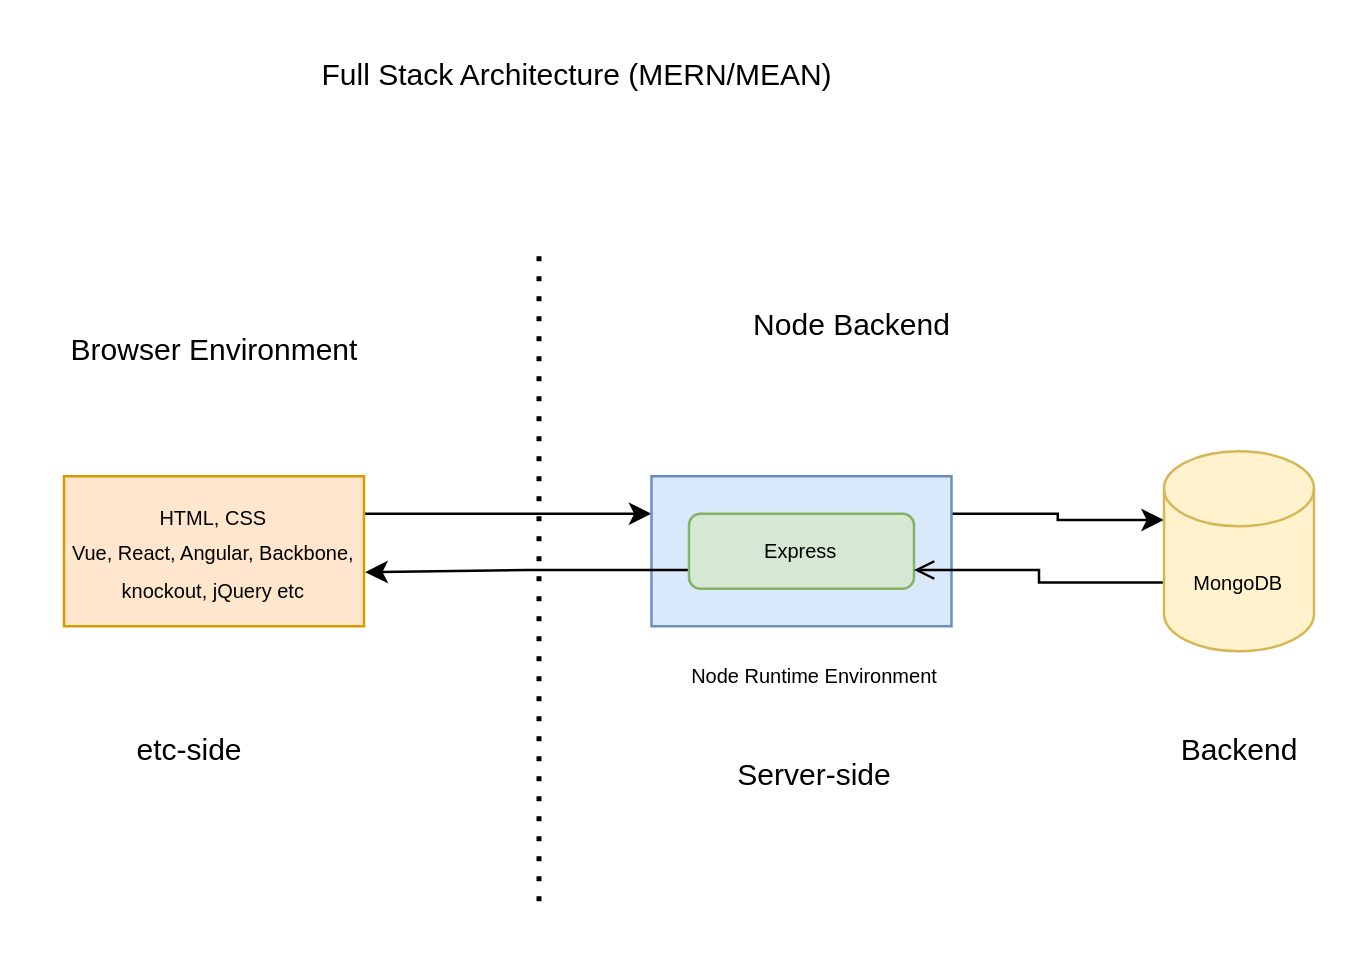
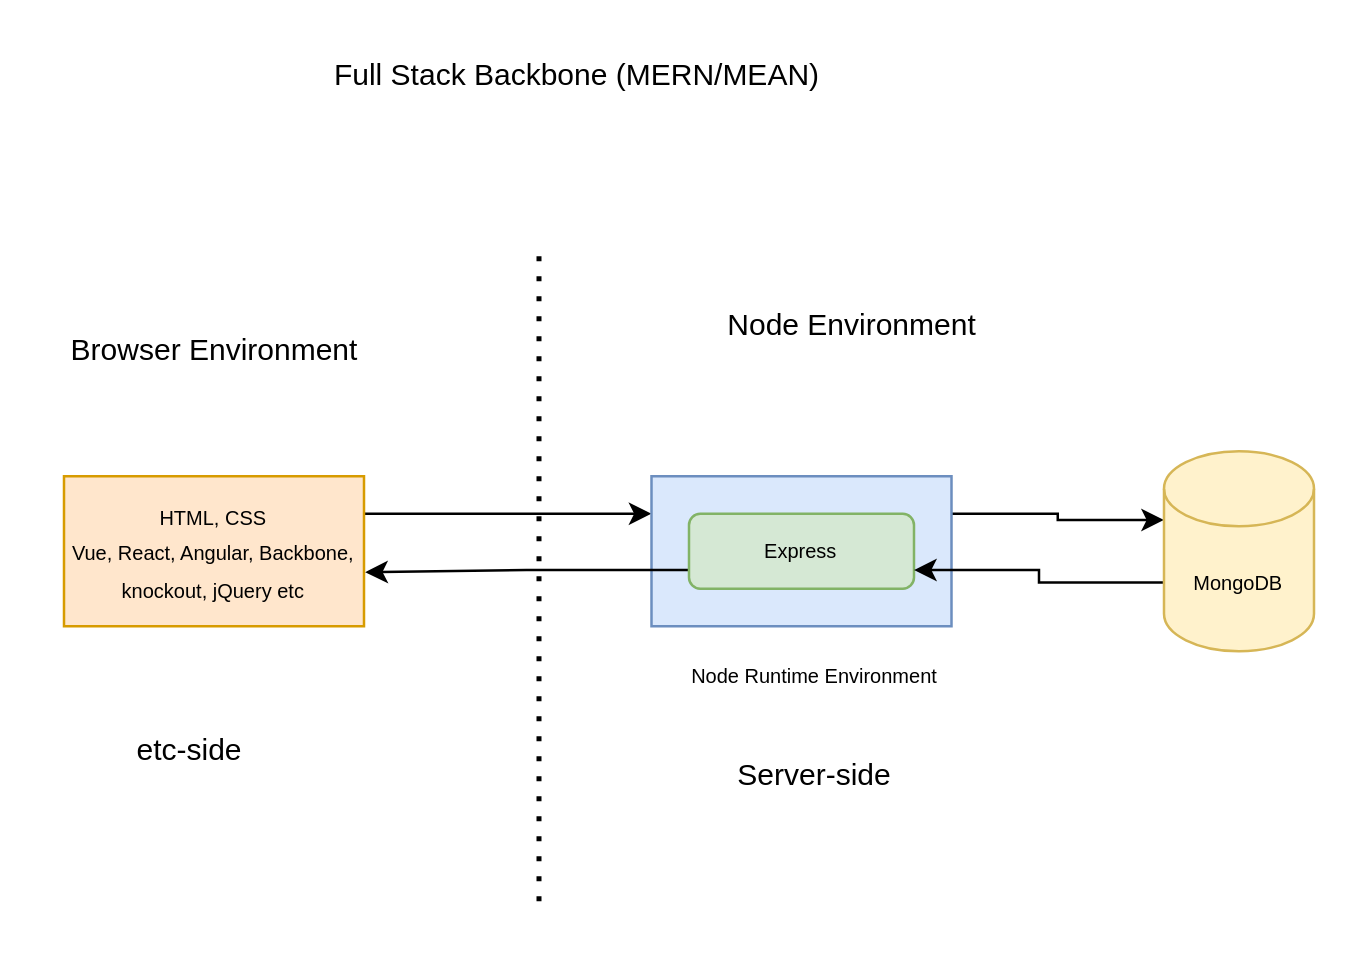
node "Full Stack Architecture (MERN/MEAN)": label "Full Stack Architecture (MERN/MEAN)" -> "Full Stack Backbone (MERN/MEAN)"
node "Node Backend": label "Node Backend" -> "Node Environment"
edge "MongoDB" -> "Express": arrowhead open -> classic
node "Backend": removed
